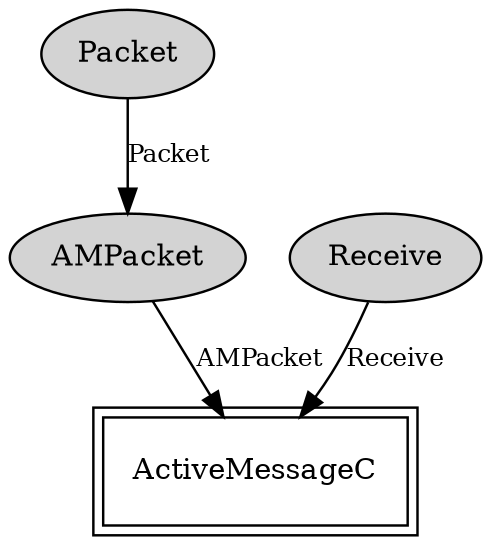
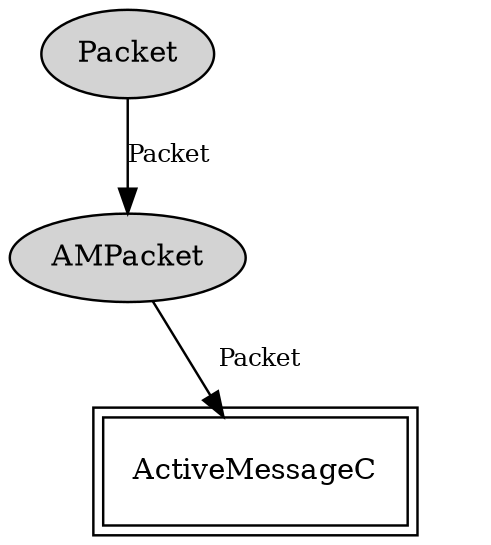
node "Receive": removed
edge "AMPacket" -> "ActiveMessageC": label "AMPacket" -> "Packet"
